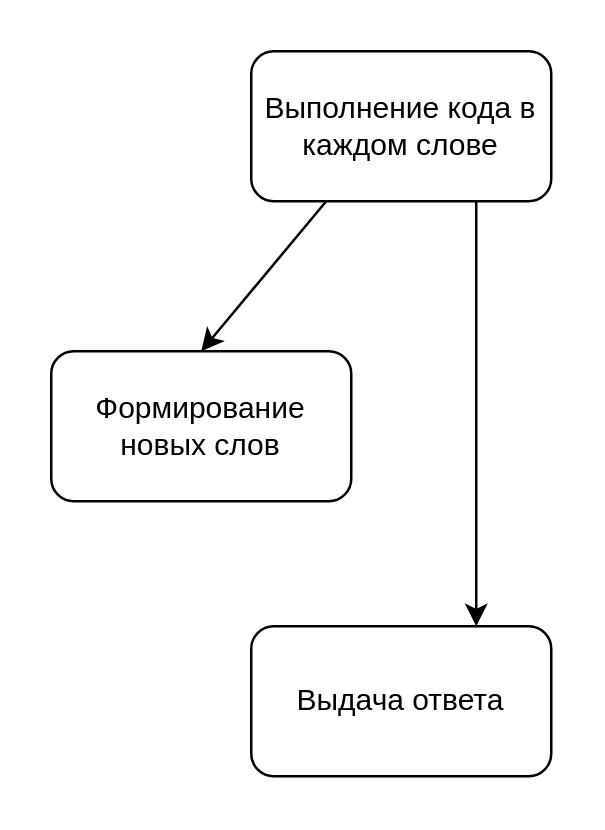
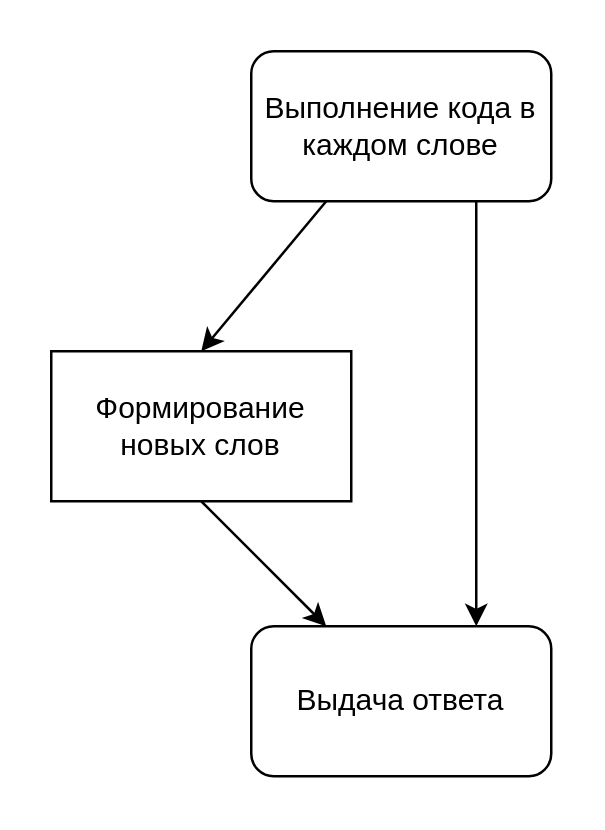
node "Формирование новых слов": shape rounded rectangle -> rectangle
edge "Формирование новых слов" -> "Выдача ответа": added
